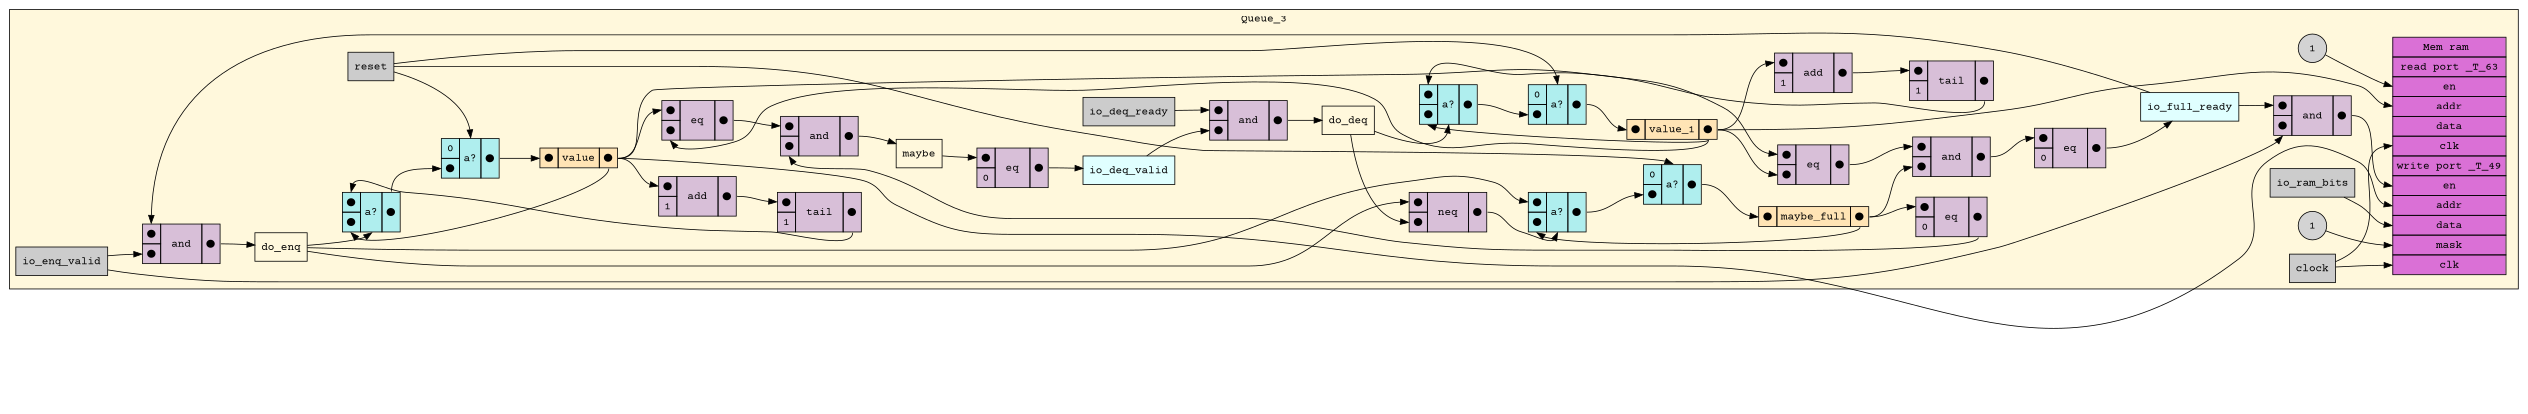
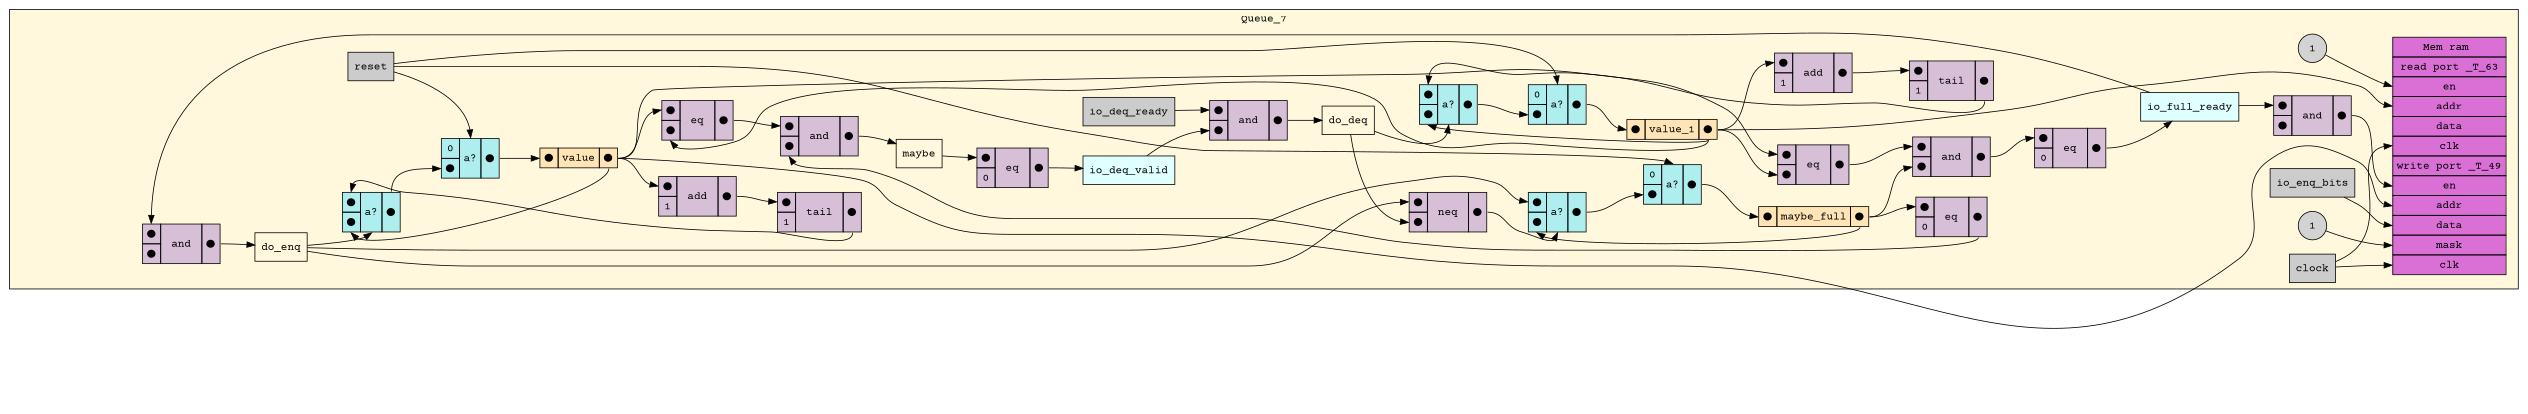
cluster "Queue_3": label "Queue_3" -> "Queue_7"
node "io_ram_bits": label "io_ram_bits" -> "io_enq_bits"
node "io_enq_valid": removed
